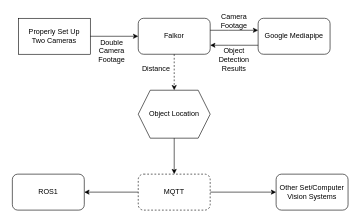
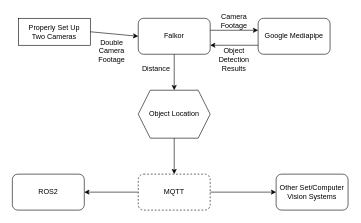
node "Properly Set Up Two Cameras": size 72x36 -> 72x27
edge "Falkor" -> "Object Location": style dashed -> solid
node "ROS1": label "ROS1" -> "ROS2"
